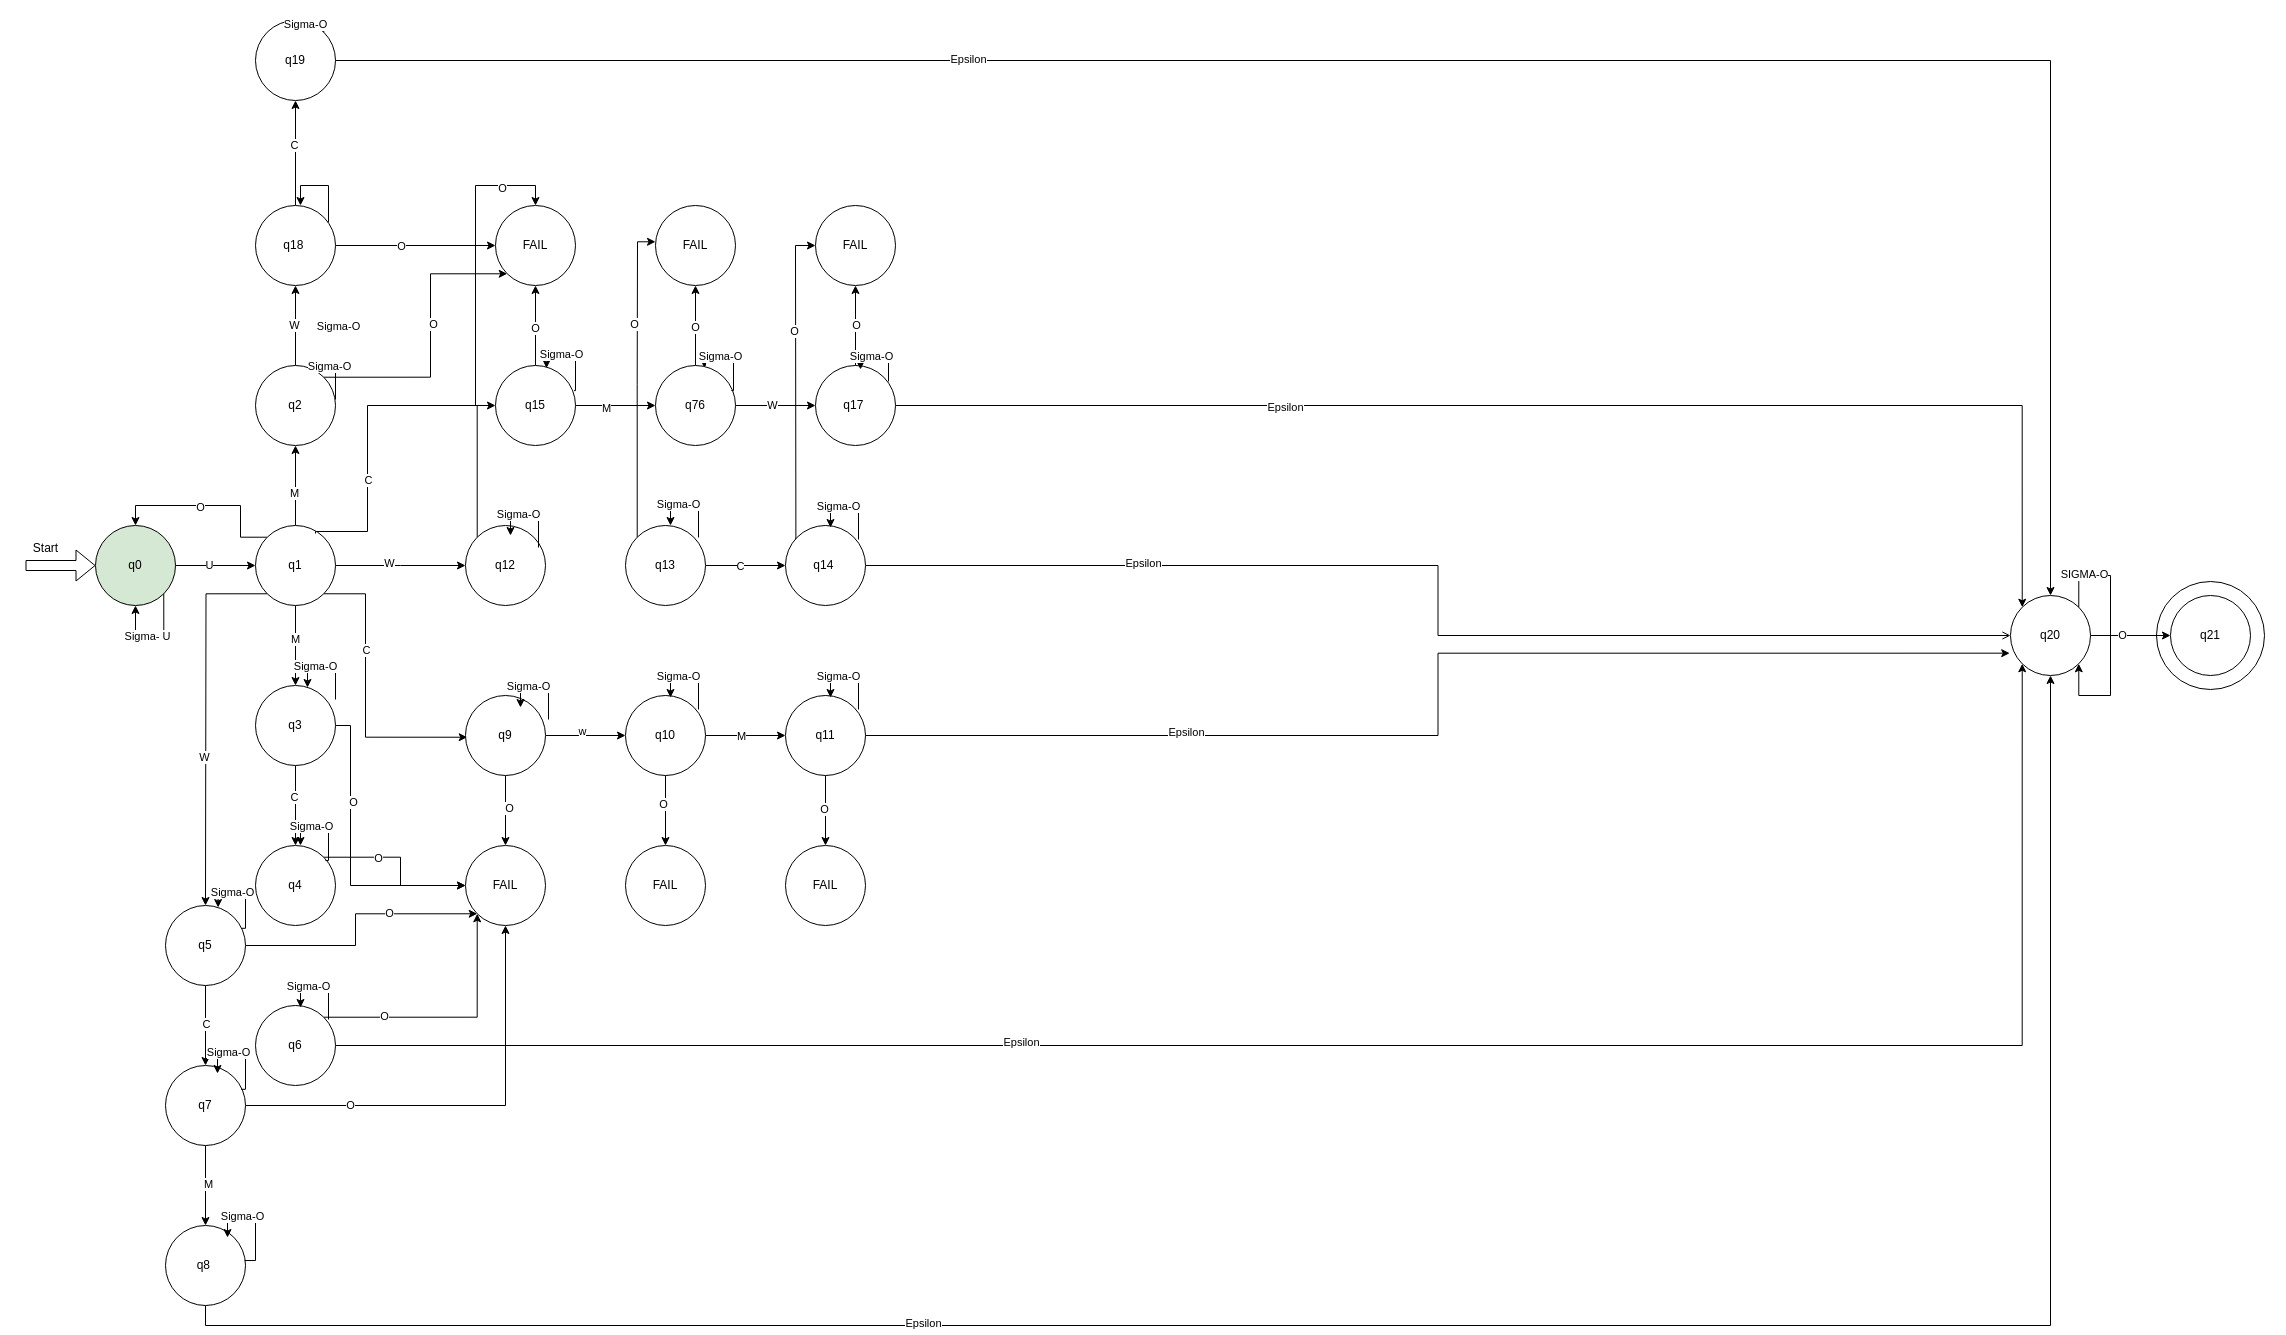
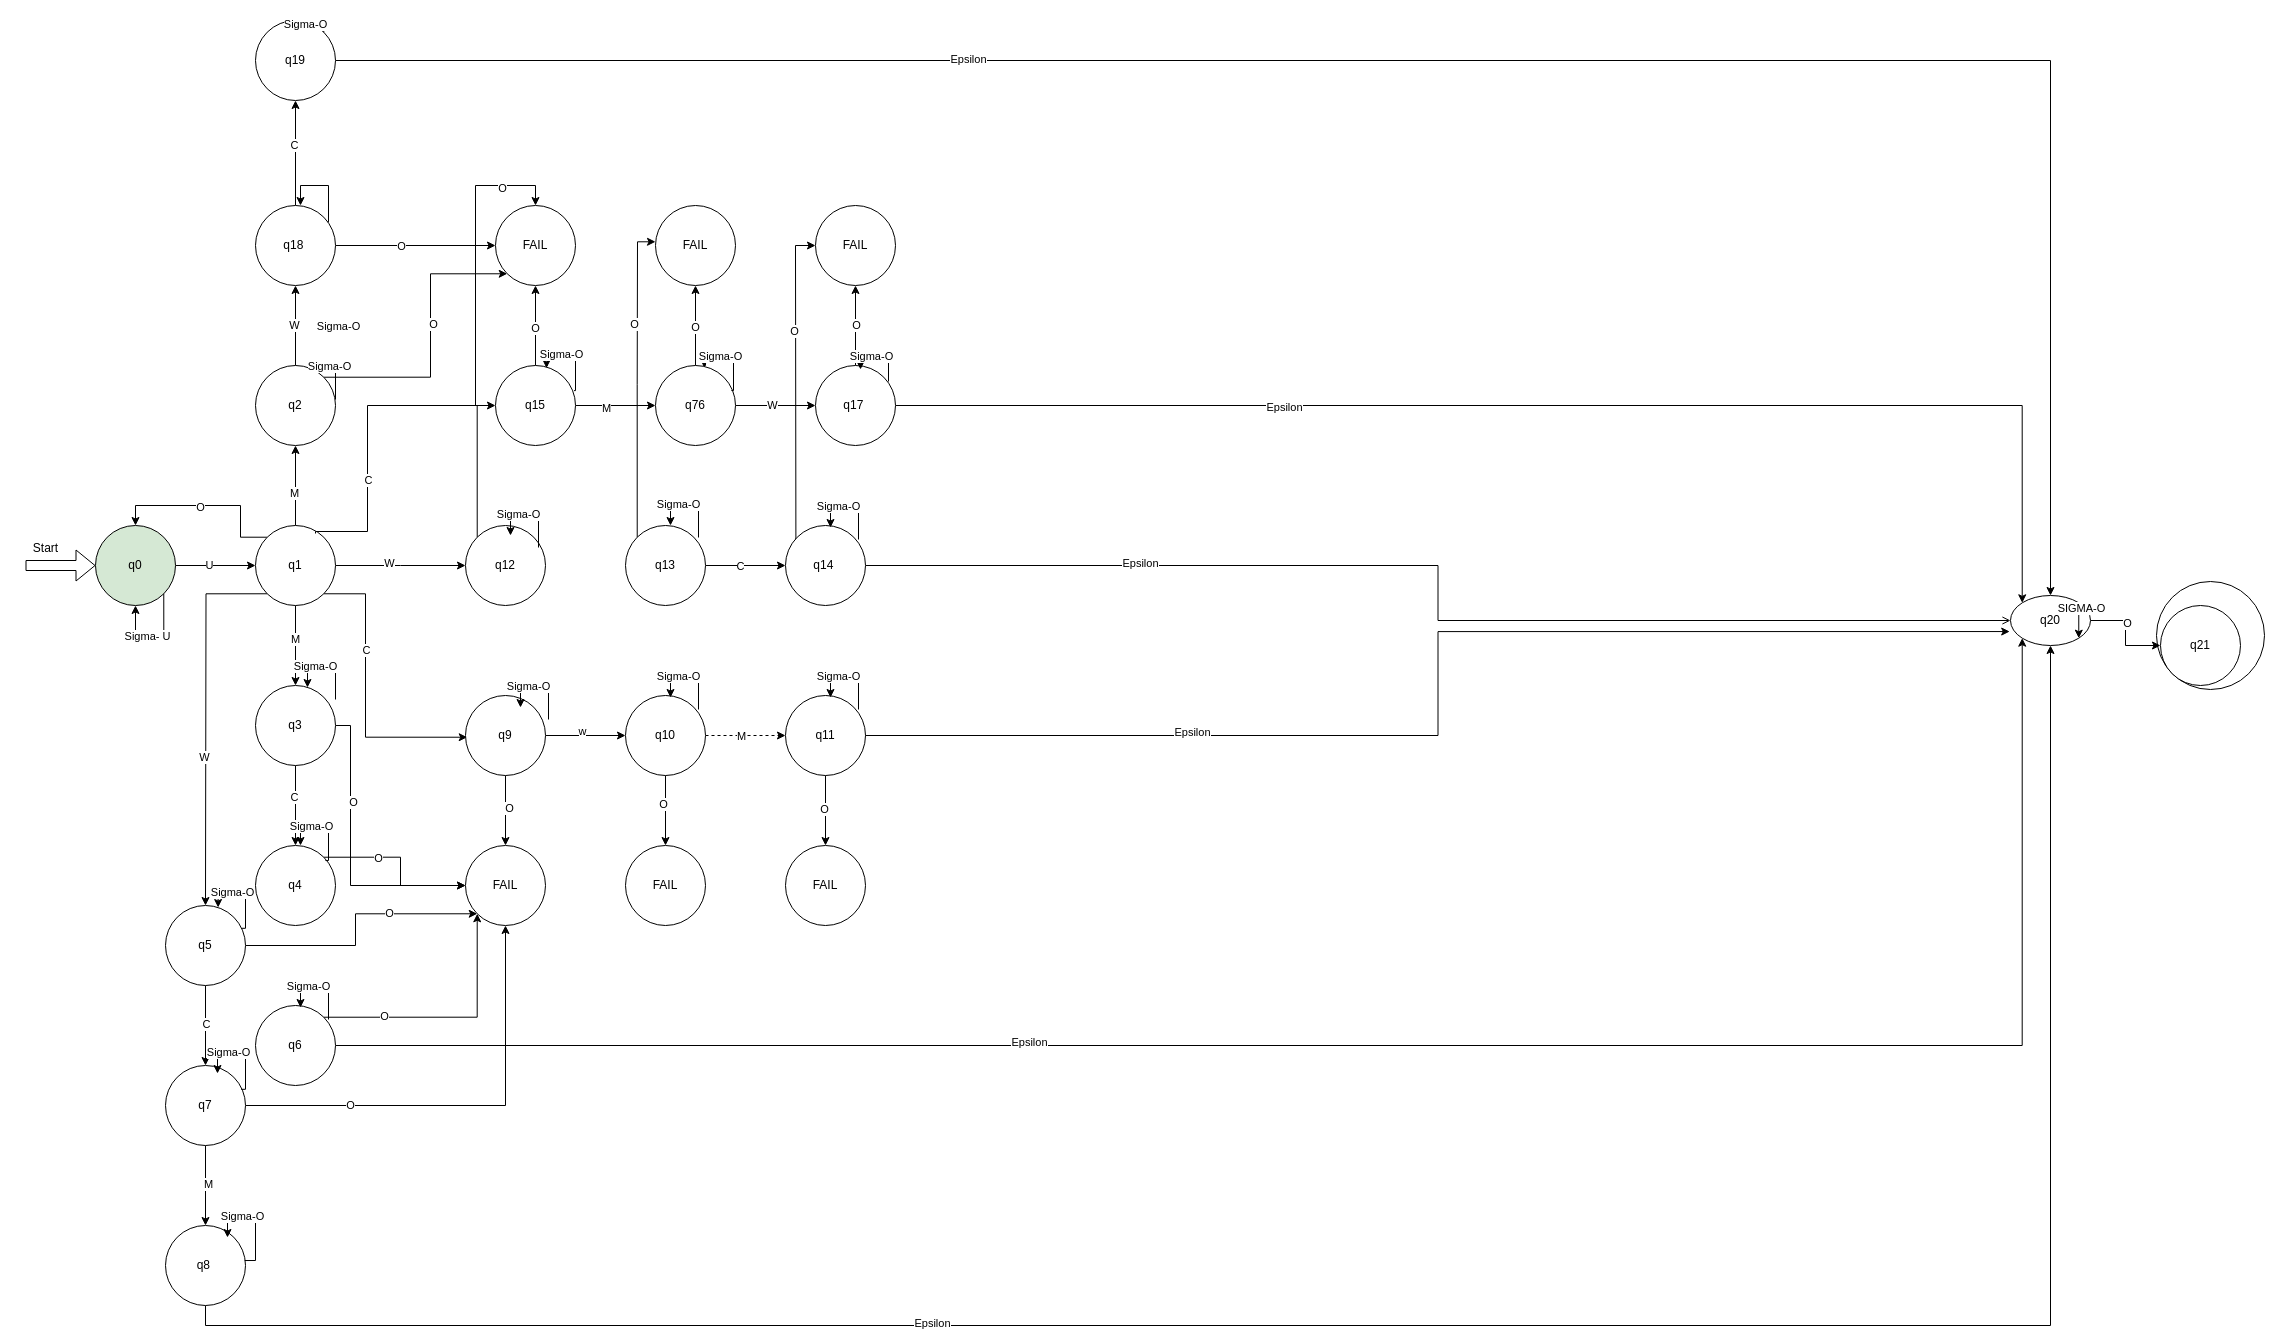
node "q20": size 80x80 -> 80x50
node "q21": moved (2211, 636) -> (2201, 646)
edge "q10" -> "q11": style solid -> dashed
